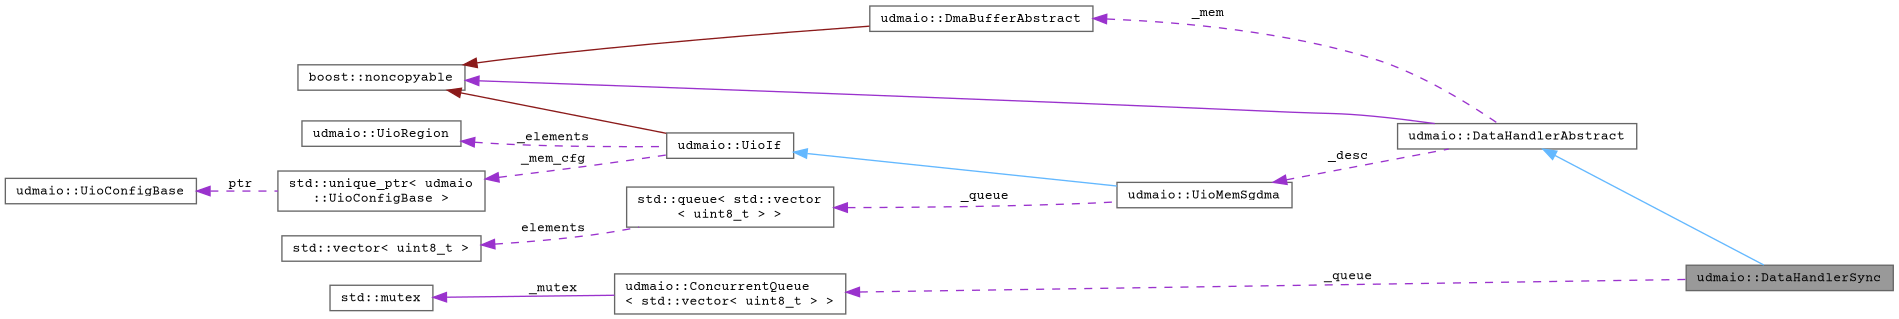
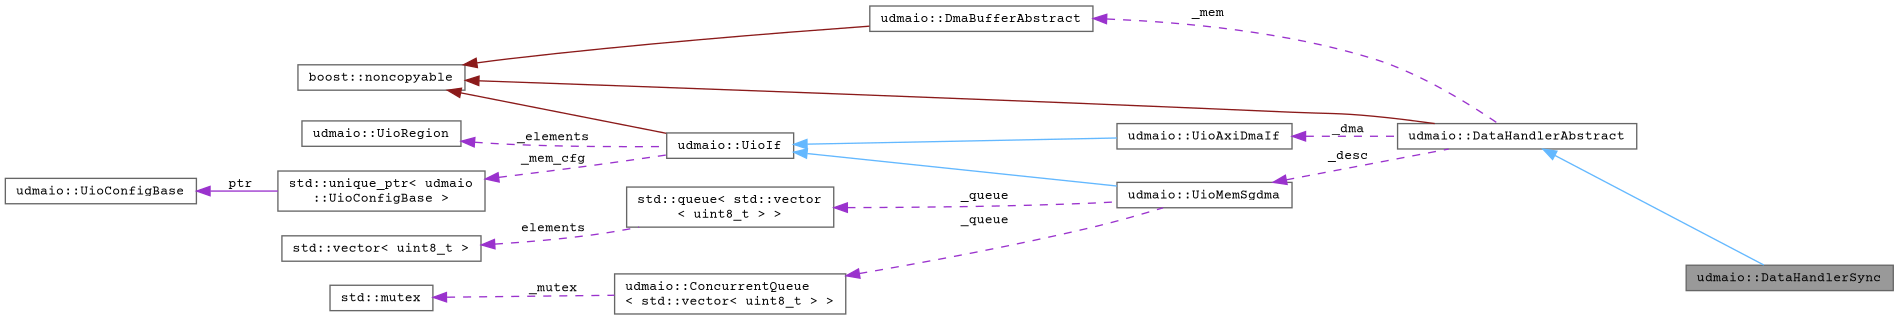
edge "udmaio::DataHandlerAbstract" -> "boost::noncopyable": color darkorchid3 -> firebrick4
node "udmaio::UioAxiDmaIf": added
edge "std::unique_ptr< udmaio ::UioConfigBase >" -> "udmaio::UioConfigBase": style dashed -> solid
edge "udmaio::DataHandlerSync" -> "udmaio::ConcurrentQueue < std::vector< uint8_t > >": now "udmaio::UioMemSgdma" -> "udmaio::ConcurrentQueue < std::vector< uint8_t > >"
edge "udmaio::ConcurrentQueue < std::vector< uint8_t > >" -> "std::mutex": style solid -> dashed
